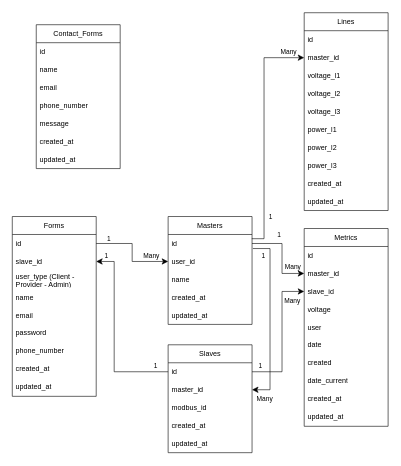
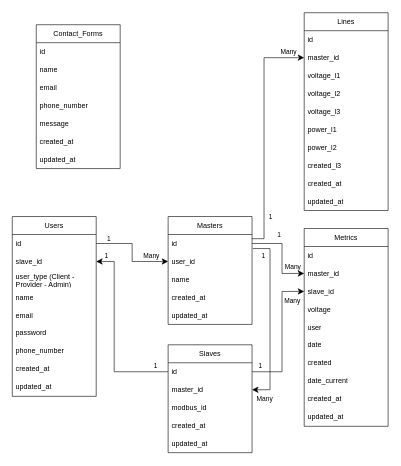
node "power_l3": label "power_l3" -> "created_l3"
node "Forms": label "Forms" -> "Users"
